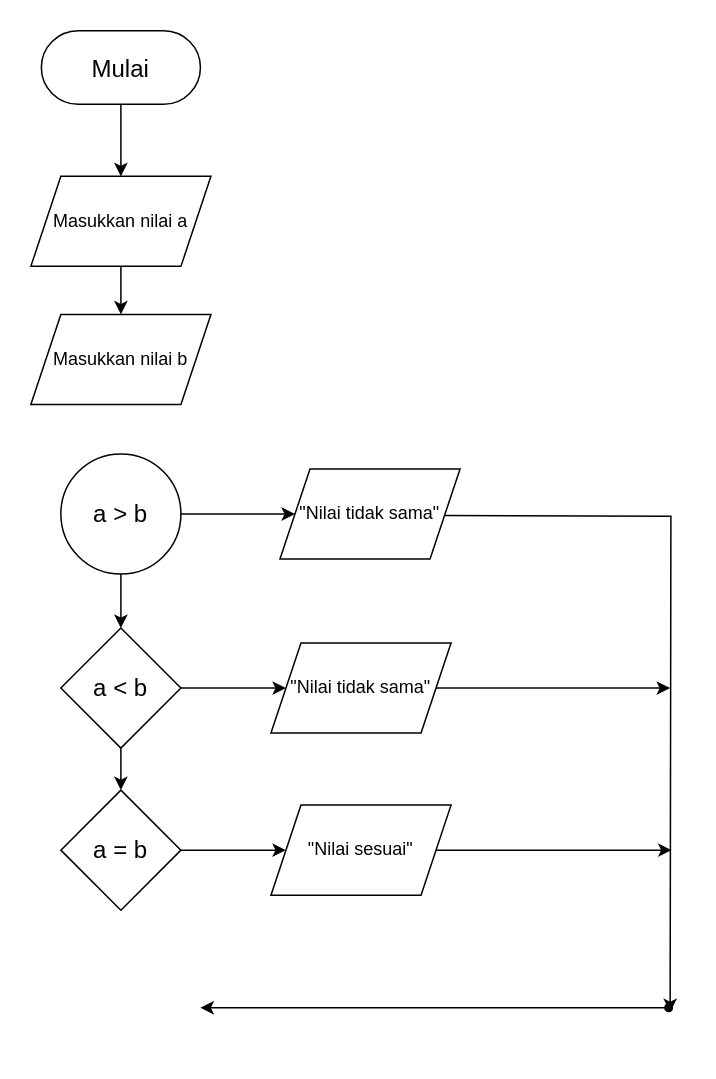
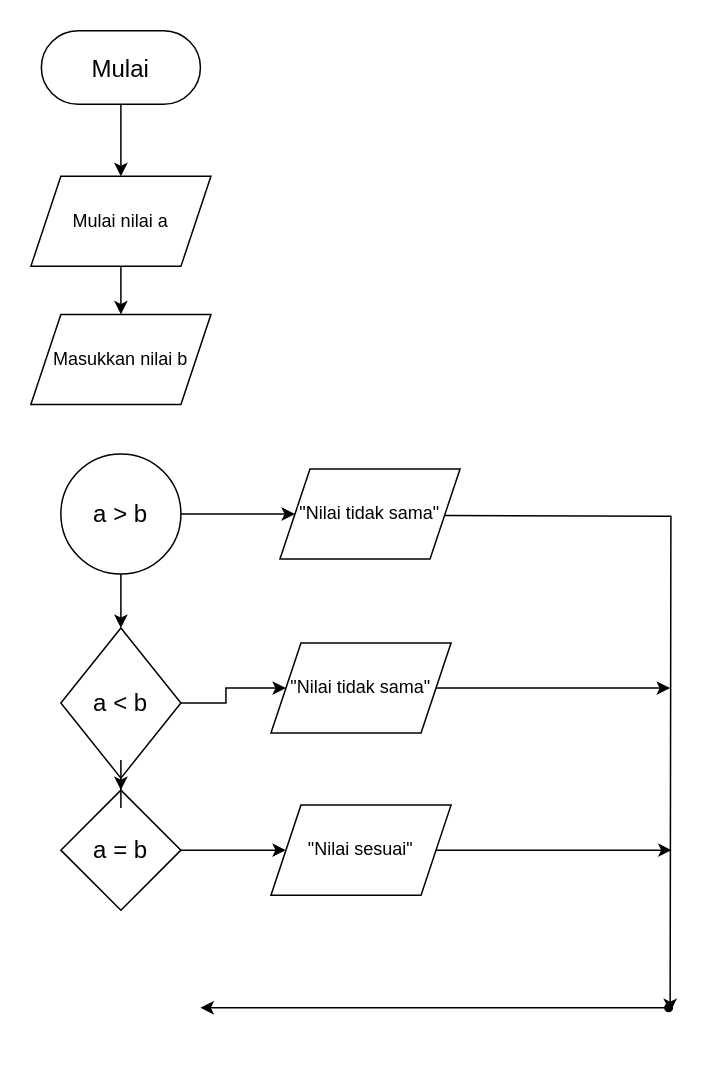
node "Masukkan nilai a": label "Masukkan nilai a" -> "Mulai nilai a"
node "a < b": size 120x120 -> 120x150
